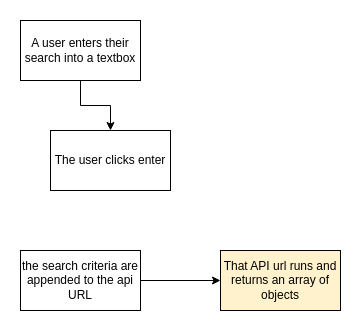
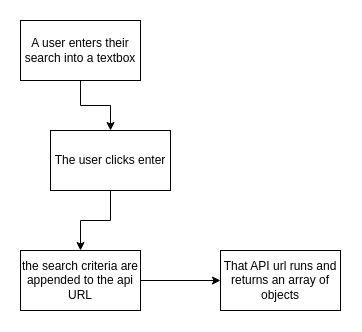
edge "The user clicks enter" -> "the search criteria are appended to the api URL": added
node "That API url runs and returns an array of objects": fillcolor #fff2cc -> #ffffff
